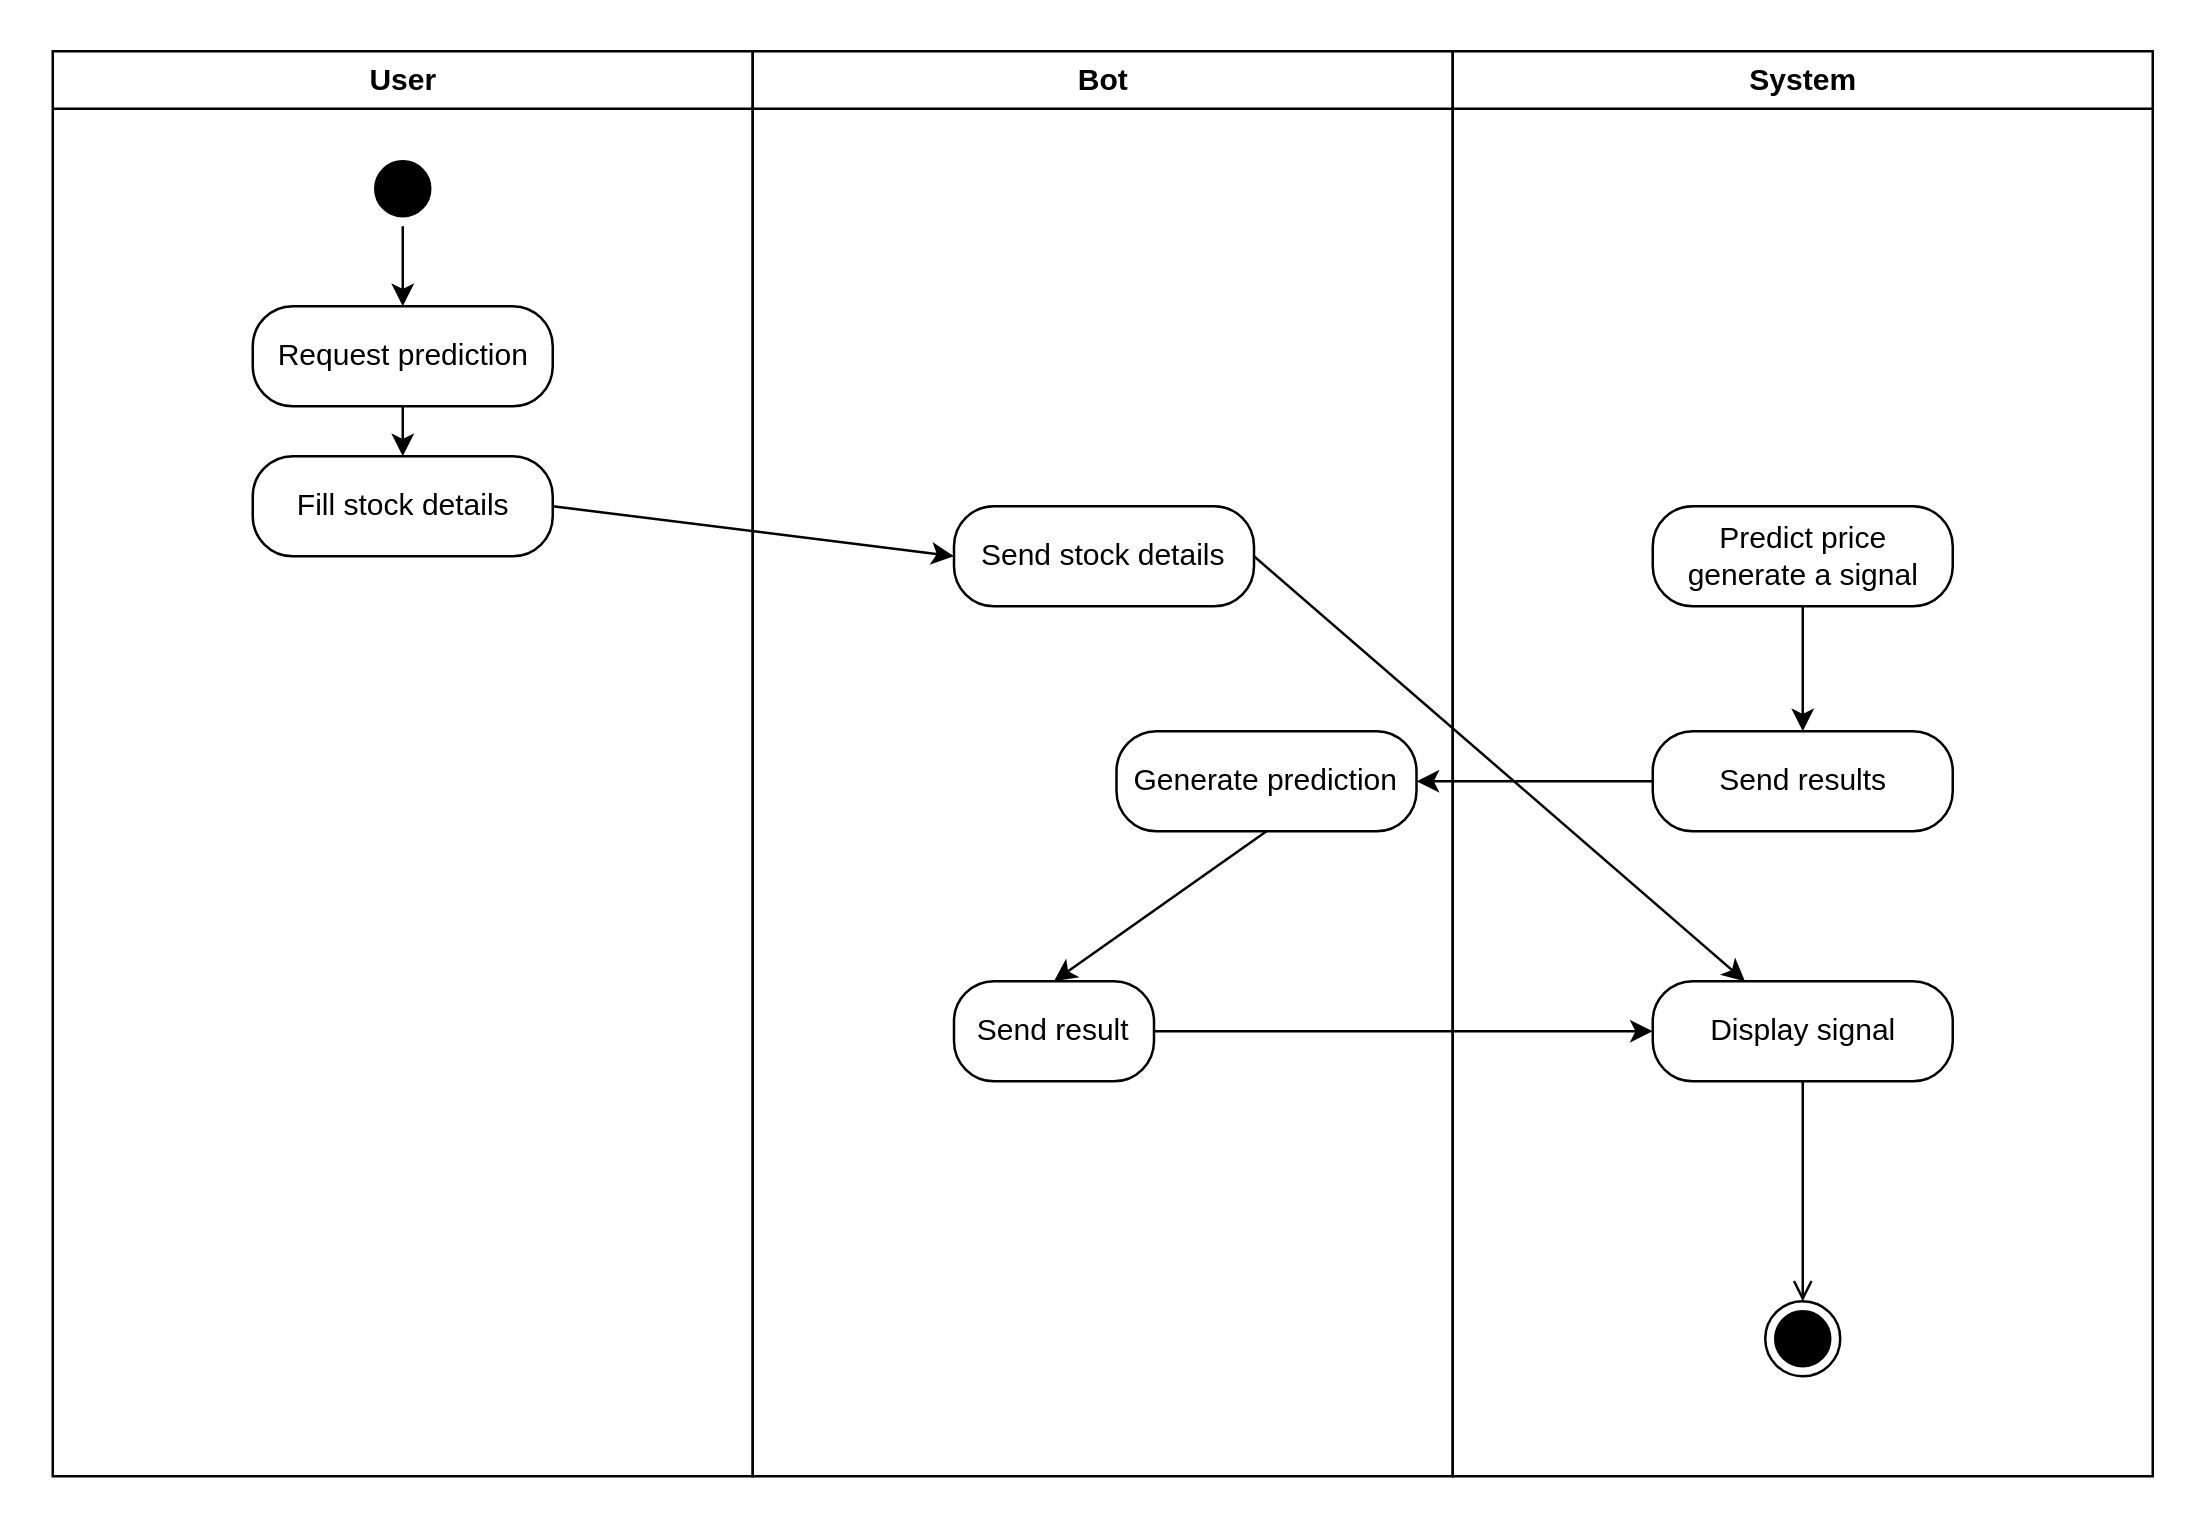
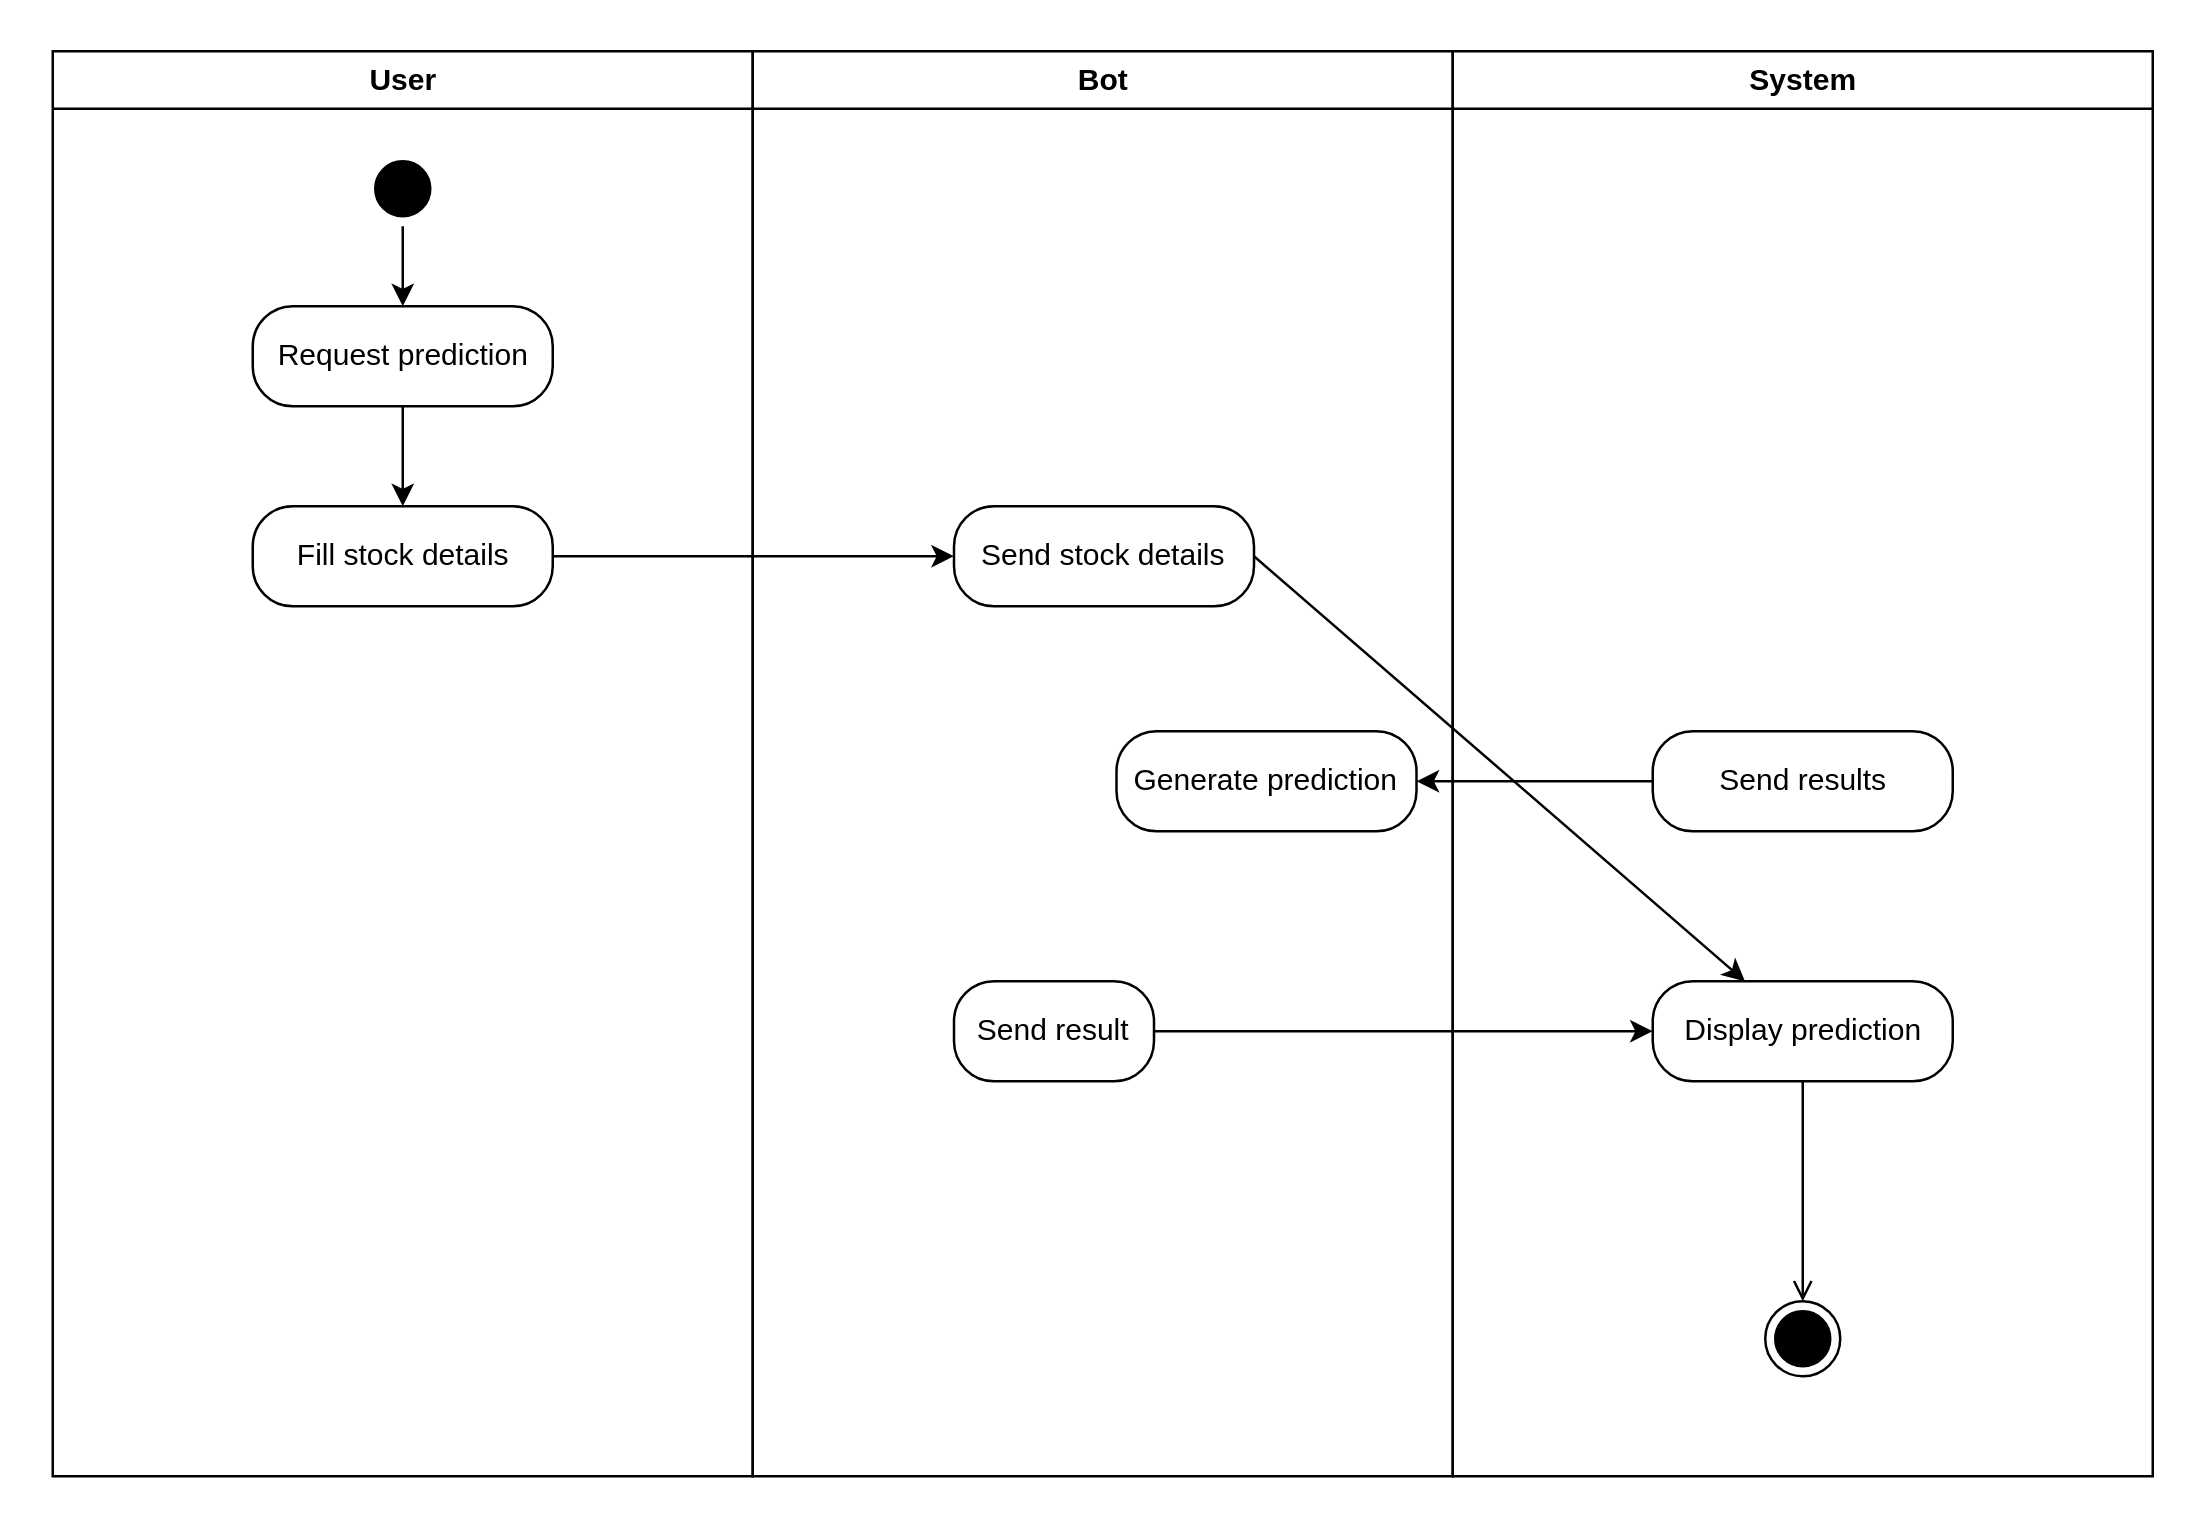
node "Fill stock details": moved (403, 506) -> (403, 556)
node "Predict price generate a signal": removed
edge "Predict price generate a signal" -> "Send results": removed
edge "Generate prediction" -> "Send result": removed
node "Display signal": label "Display signal" -> "Display prediction"
